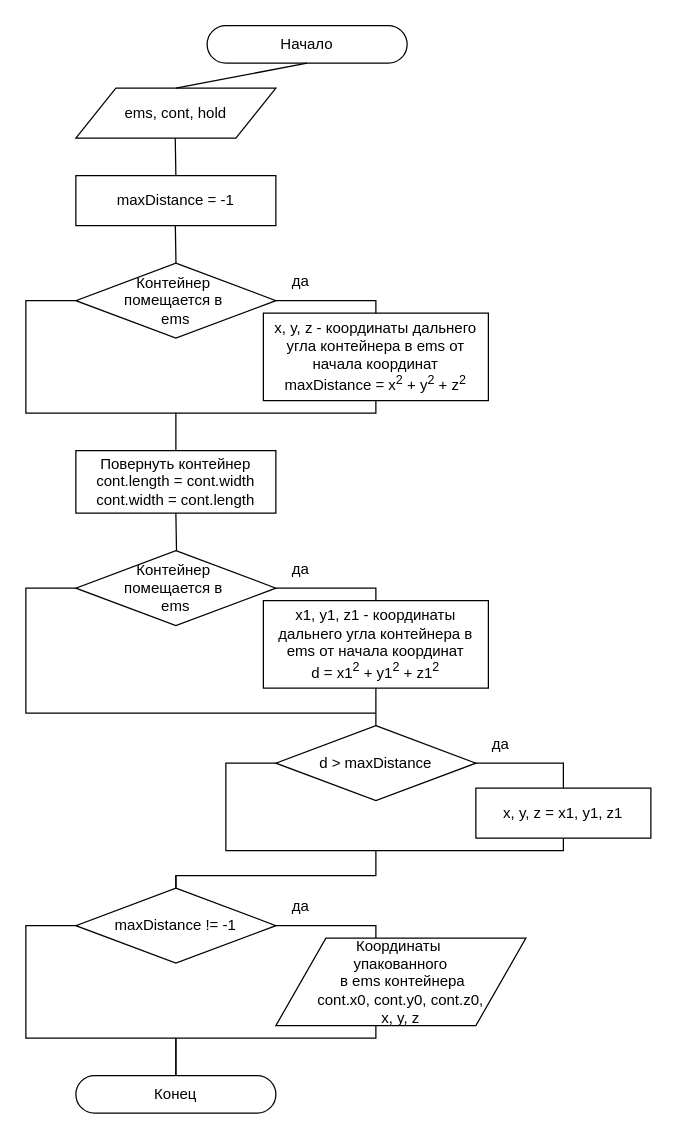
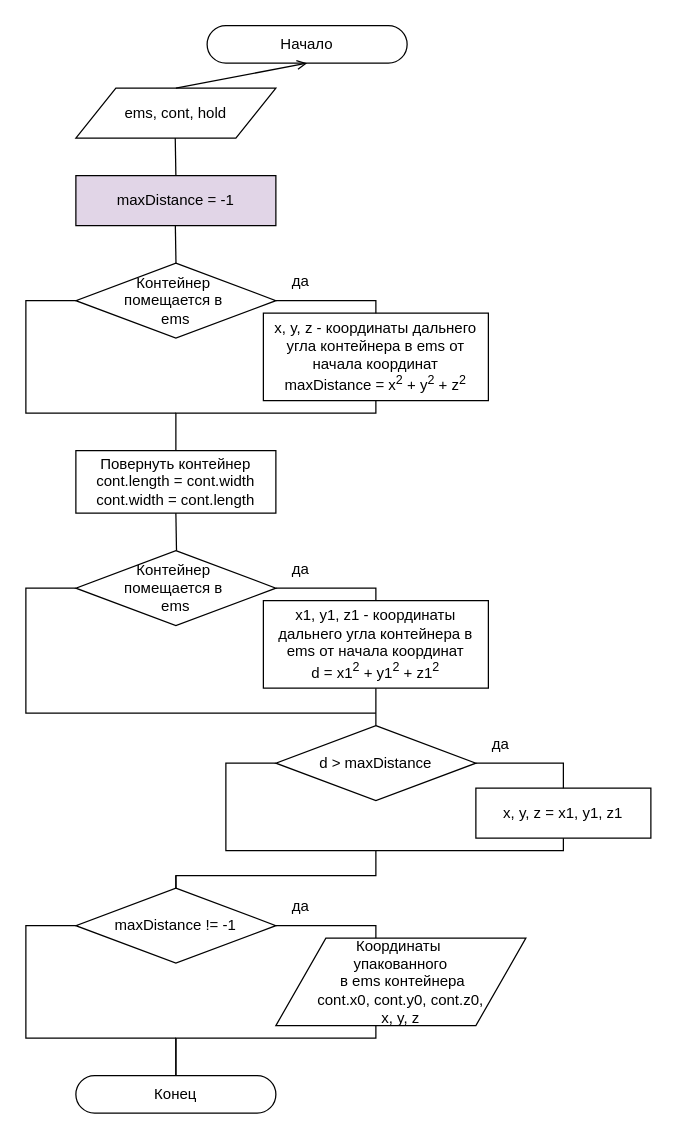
edge "Начало" -- "ems, cont, hold": arrowhead none -> open
node "maxDistance = -1": fillcolor #ffffff -> #e1d5e7
